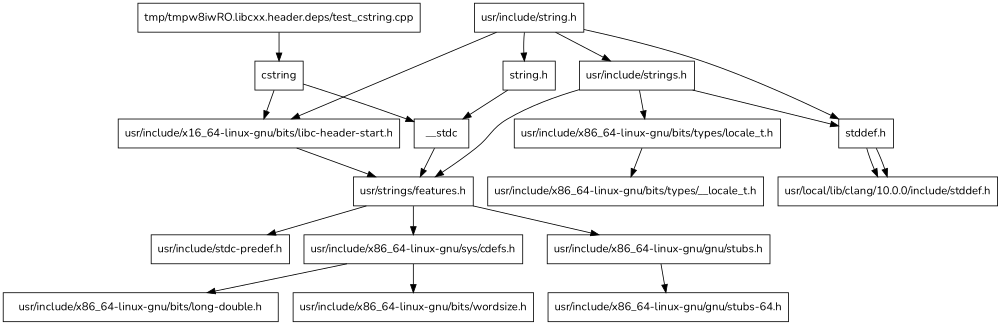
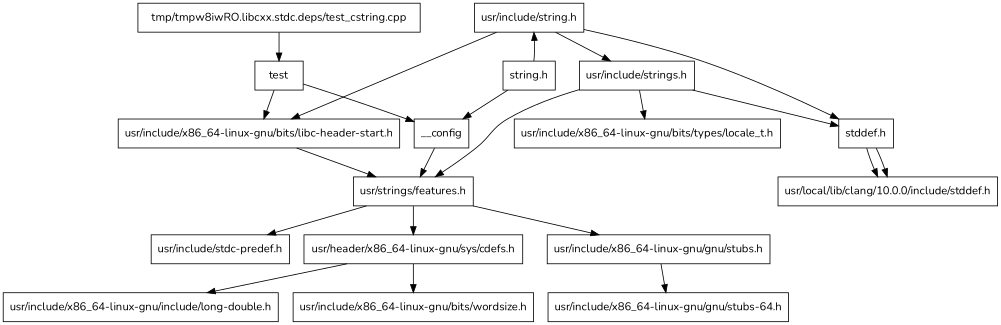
node "tmp/tmpw8iwRO.libcxx.header.deps/test_cstring.cpp": label "tmp/tmpw8iwRO.libcxx.header.deps/test_cstring.cpp" -> "tmp/tmpw8iwRO.libcxx.stdc.deps/test_cstring.cpp"
edge "usr/include/string.h" -> "string.h": reversed
node "cstring": label "cstring" -> "test"
node "usr/include/x16_64-linux-gnu/bits/libc-header-start.h": label "usr/include/x16_64-linux-gnu/bits/libc-header-start.h" -> "usr/include/x86_64-linux-gnu/bits/libc-header-start.h"
node "__stdc": label "__stdc" -> "__config"
node "usr/include/x86_64-linux-gnu/bits/types/__locale_t.h": removed
node "usr/include/x86_64-linux-gnu/sys/cdefs.h": label "usr/include/x86_64-linux-gnu/sys/cdefs.h" -> "usr/header/x86_64-linux-gnu/sys/cdefs.h"
node "usr/include/x86_64-linux-gnu/bits/long-double.h": label "usr/include/x86_64-linux-gnu/bits/long-double.h" -> "usr/include/x86_64-linux-gnu/include/long-double.h"
